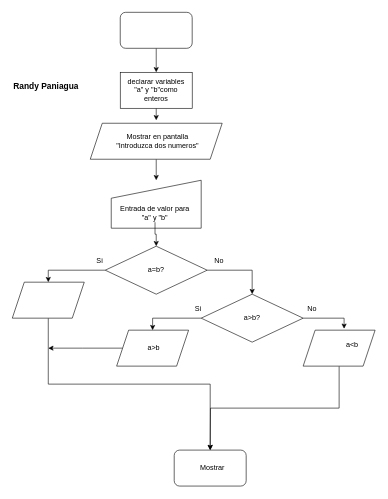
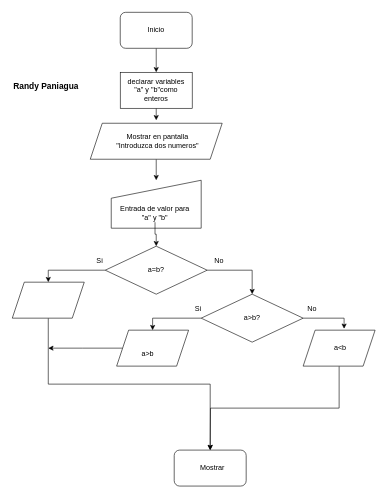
node "Inicio": added
node "a<b": moved (353, 345) -> (341, 348)
node "a>b": moved (154, 348) -> (148, 354)
